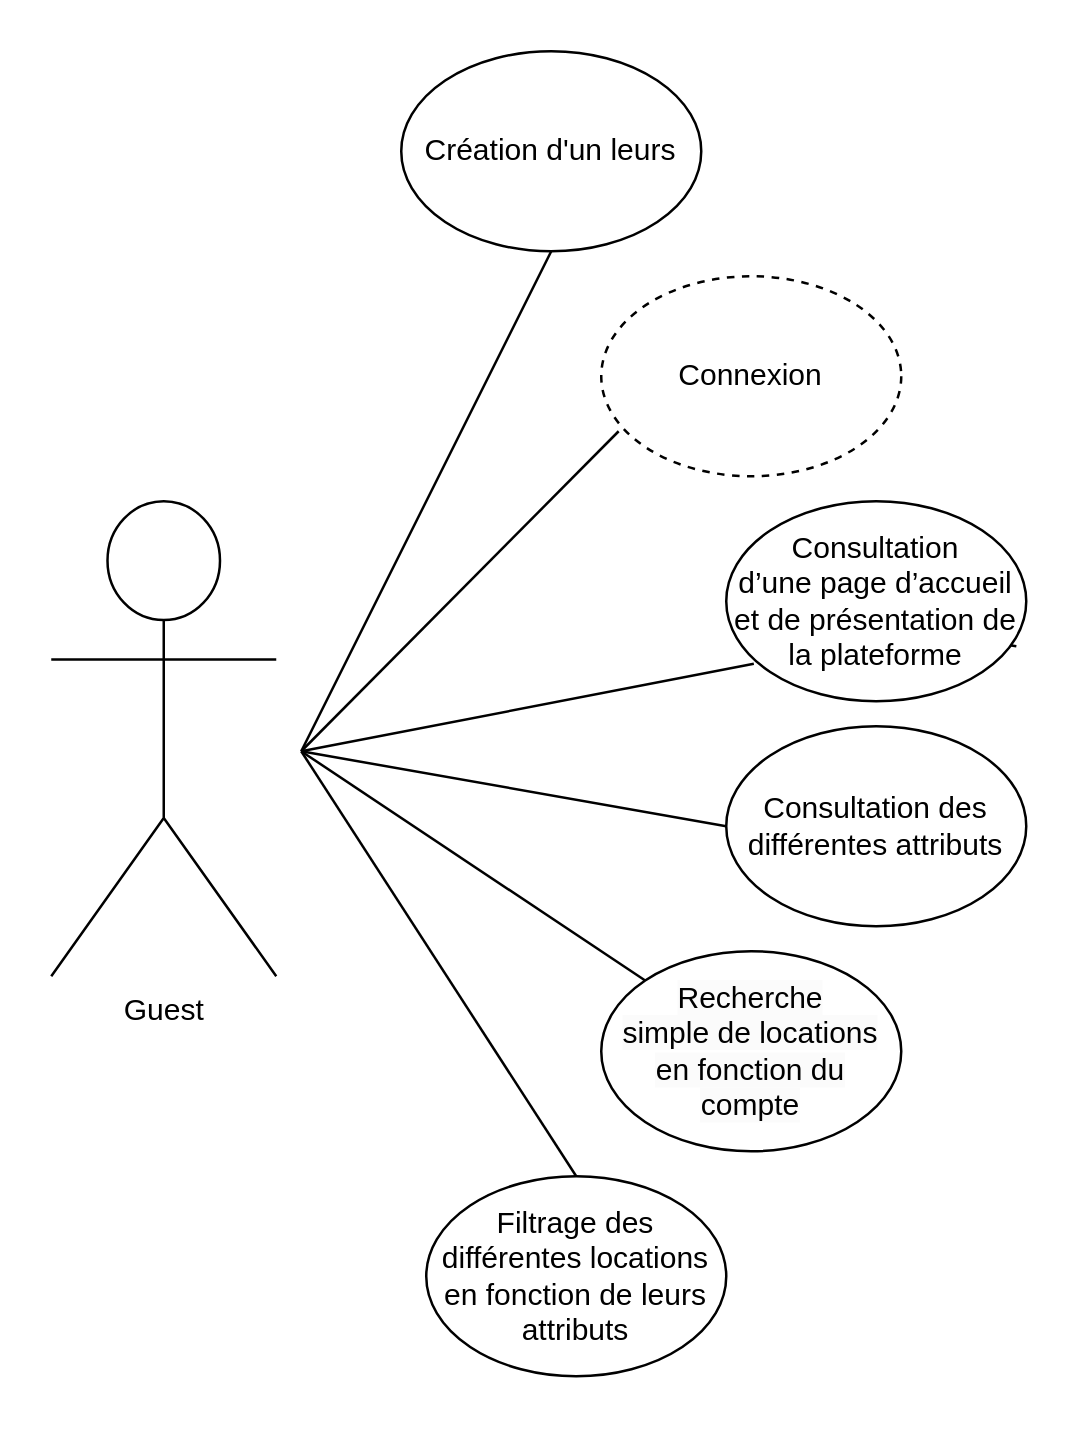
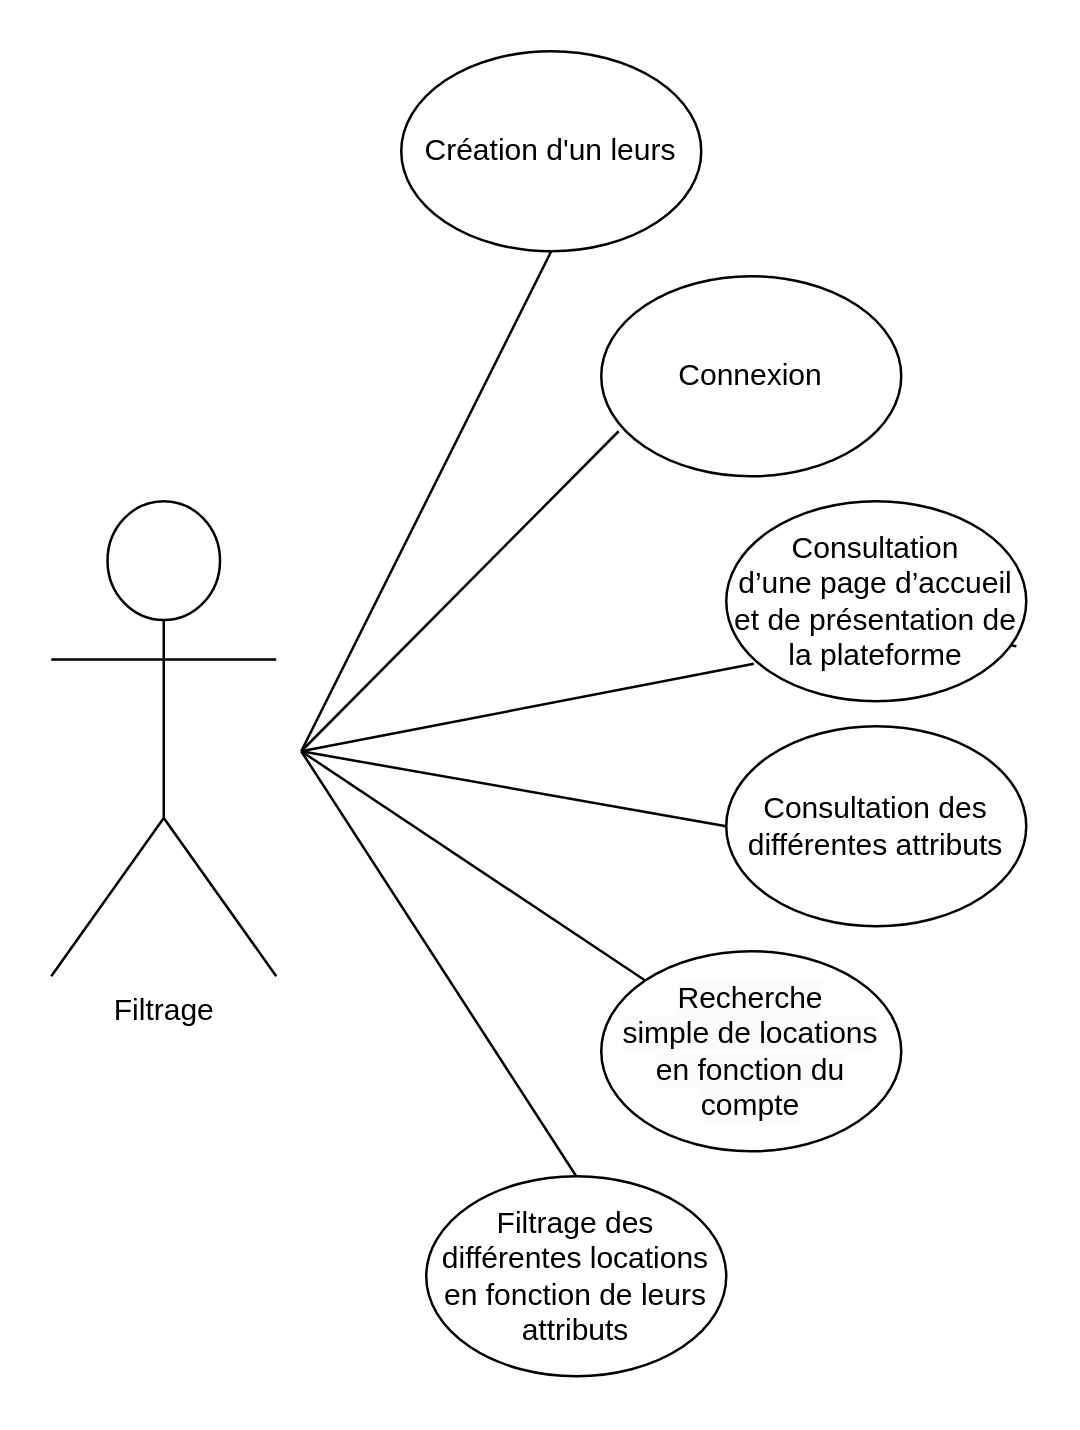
node "Connexion": style dashed -> solid
node "Guest": label "Guest" -> "Filtrage"
